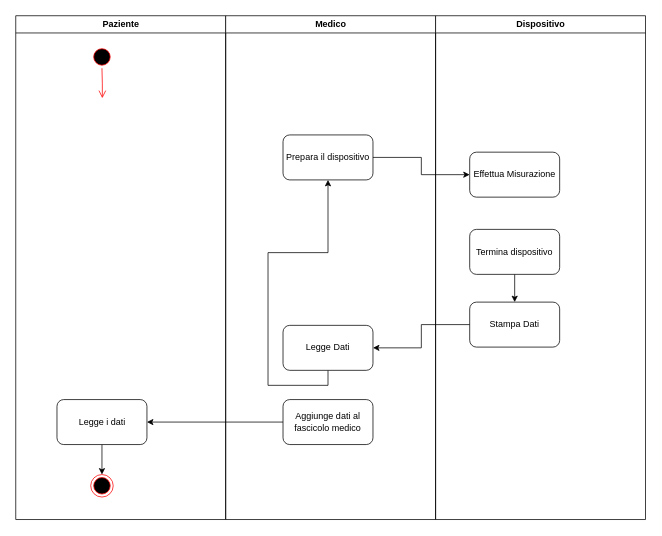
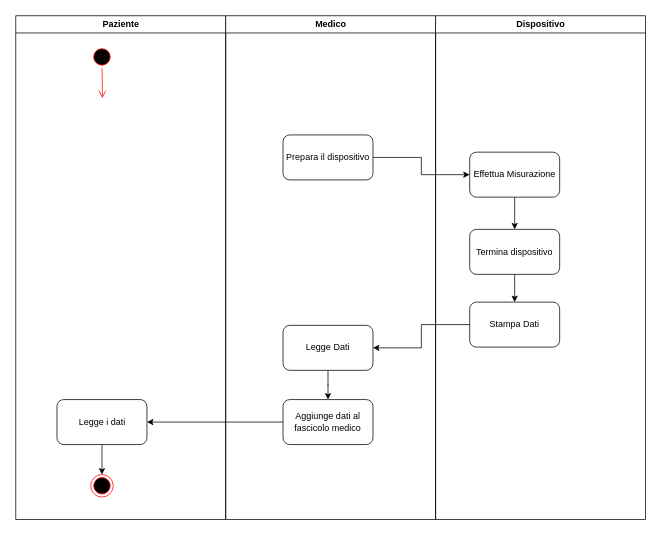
edge "Effettua Misurazione" -> "Termina dispositivo": added
edge "Legge Dati" -> "Prepara il dispositivo": now "Legge Dati" -> "Aggiunge dati al fascicolo medico"
